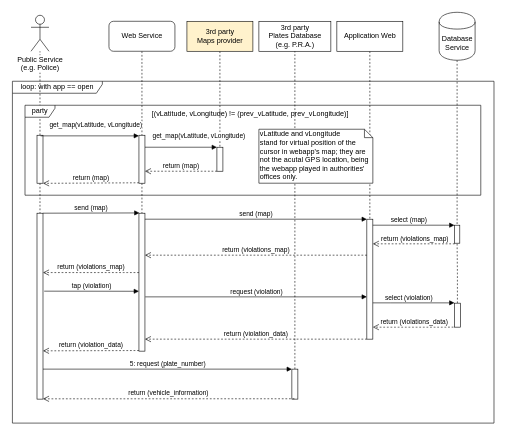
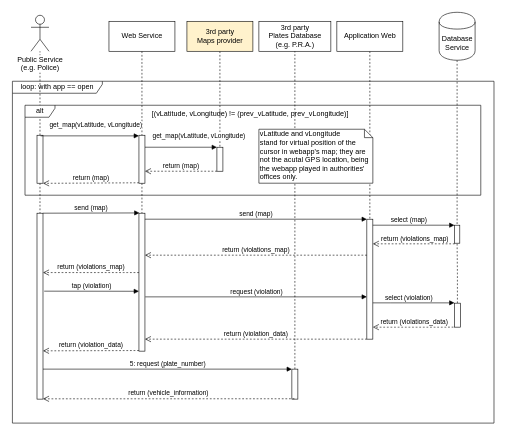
node "Web Service": shape rounded rectangle -> rectangle
node "party": label "party" -> "alt"
